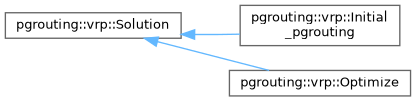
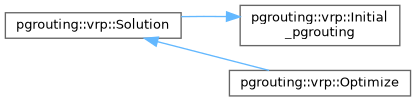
edge "pgrouting::vrp::Initial _pgrouting" -> "pgrouting::vrp::Solution": reversed
